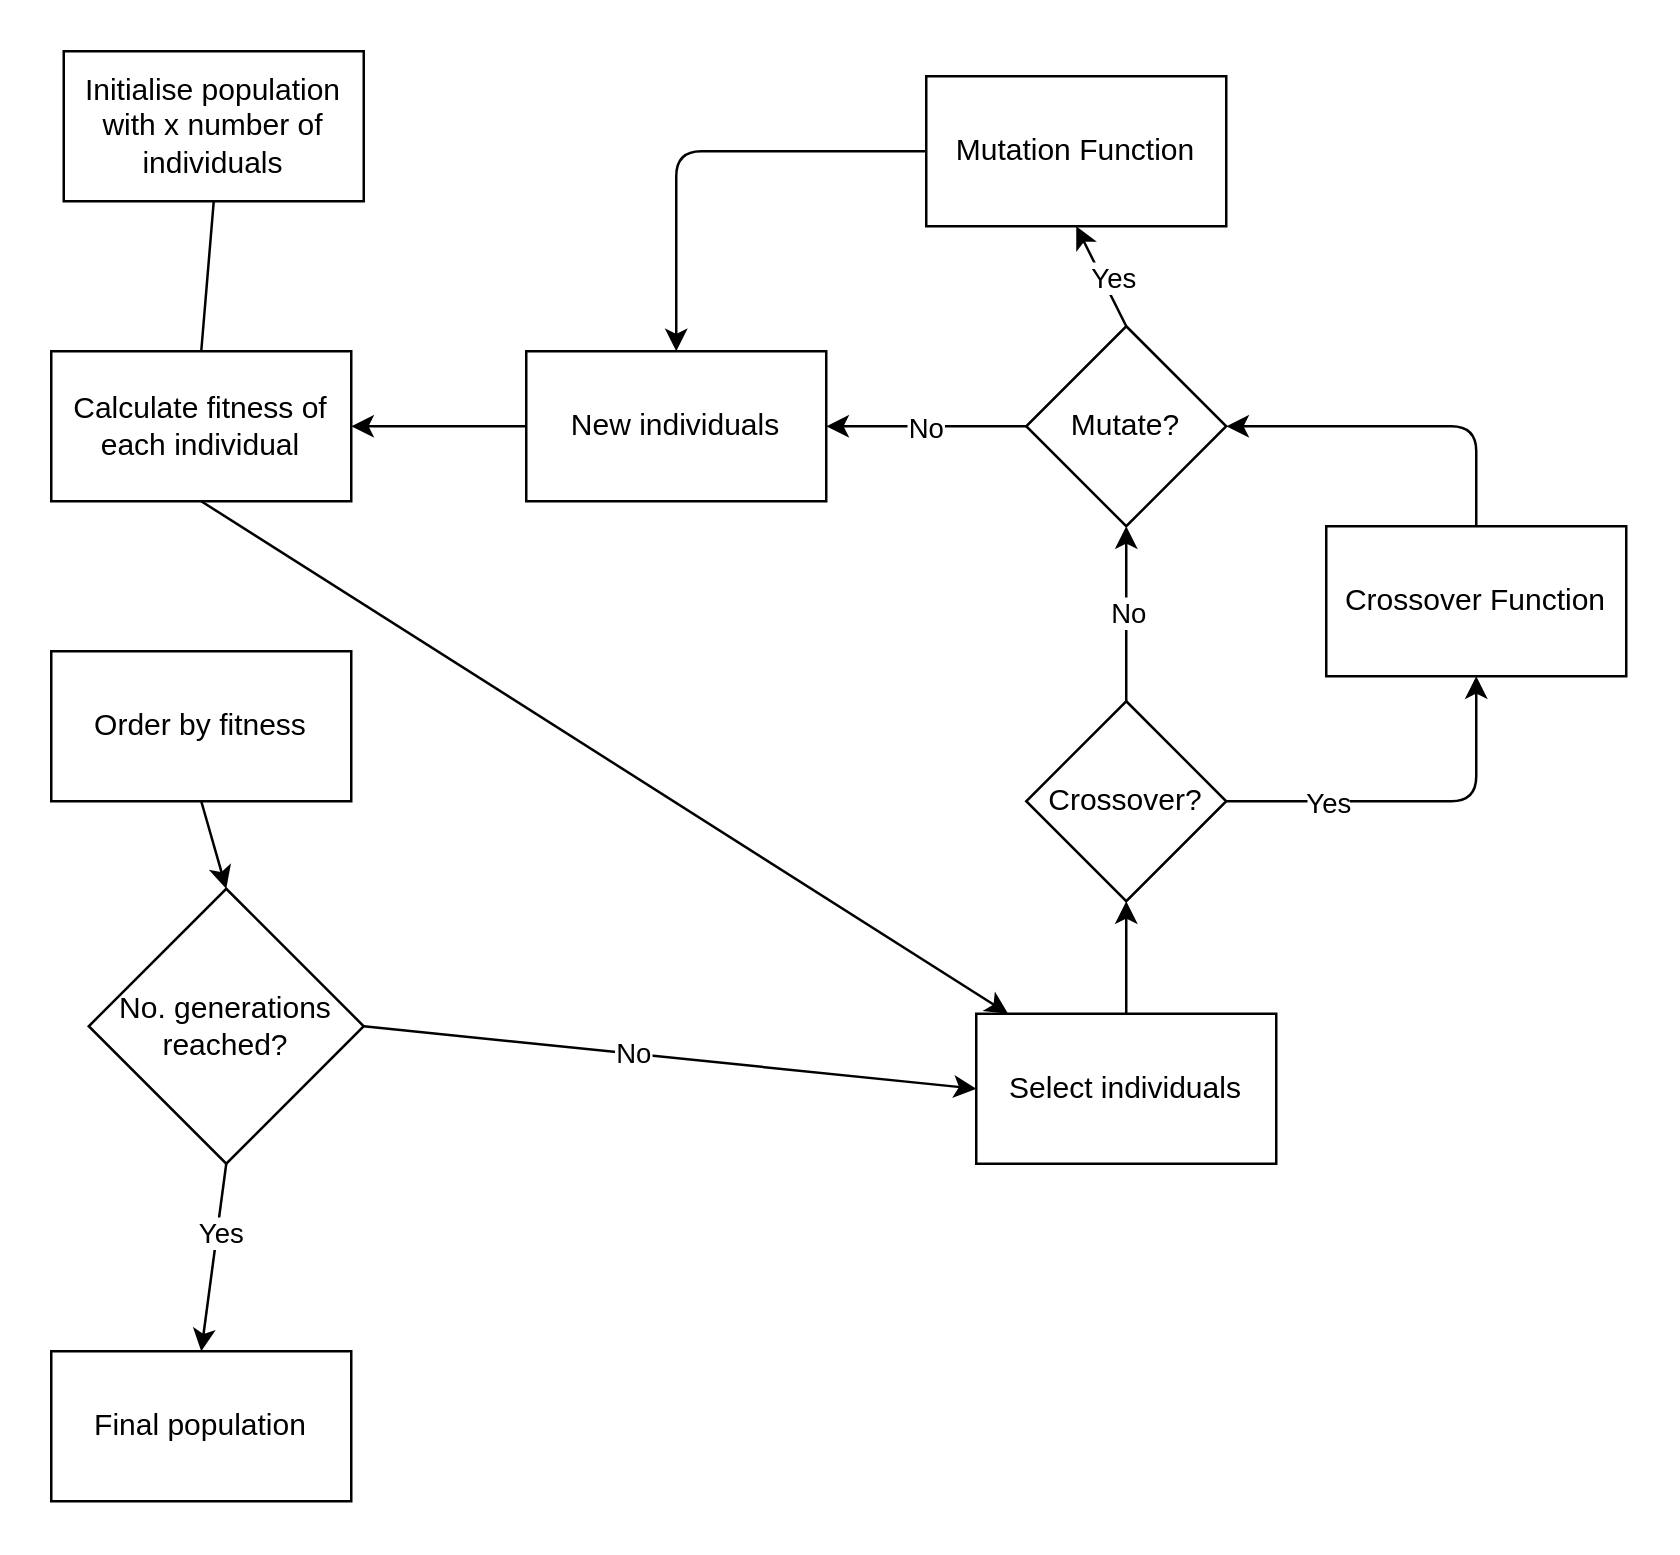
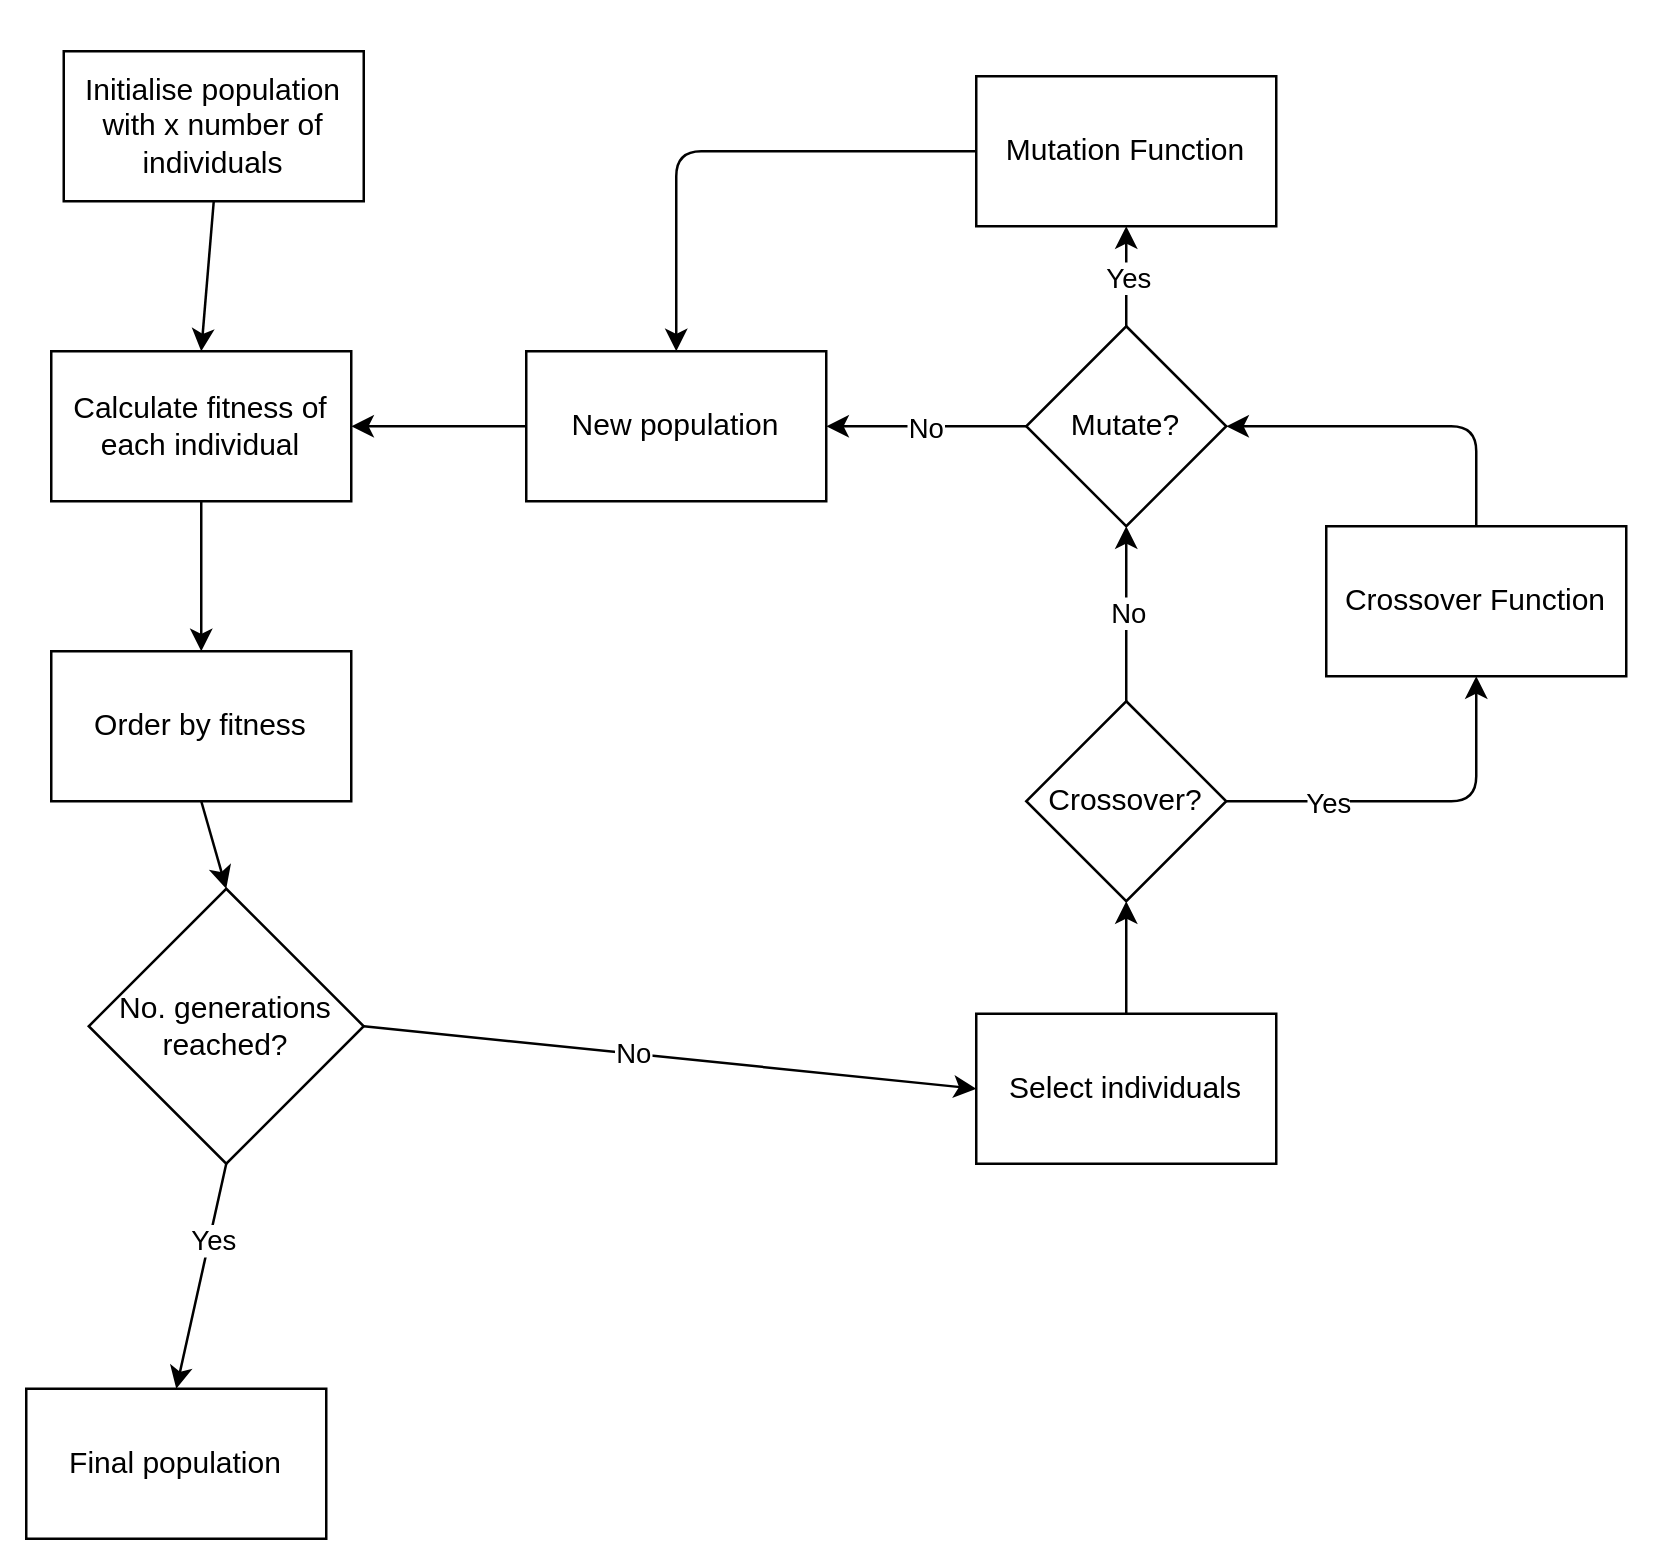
node "Mutation Function": moved (1076, 151) -> (1126, 151)
edge "Initialise population with x number of individuals" -- "Calculate fitness of each individual": arrowhead none -> classic
node "New individuals": label "New individuals" -> "New population"
edge "Calculate fitness of each individual" -> "Select individuals": now "Calculate fitness of each individual" -> "Order by fitness"
node "Final population": moved (201, 1426) -> (176, 1464)
